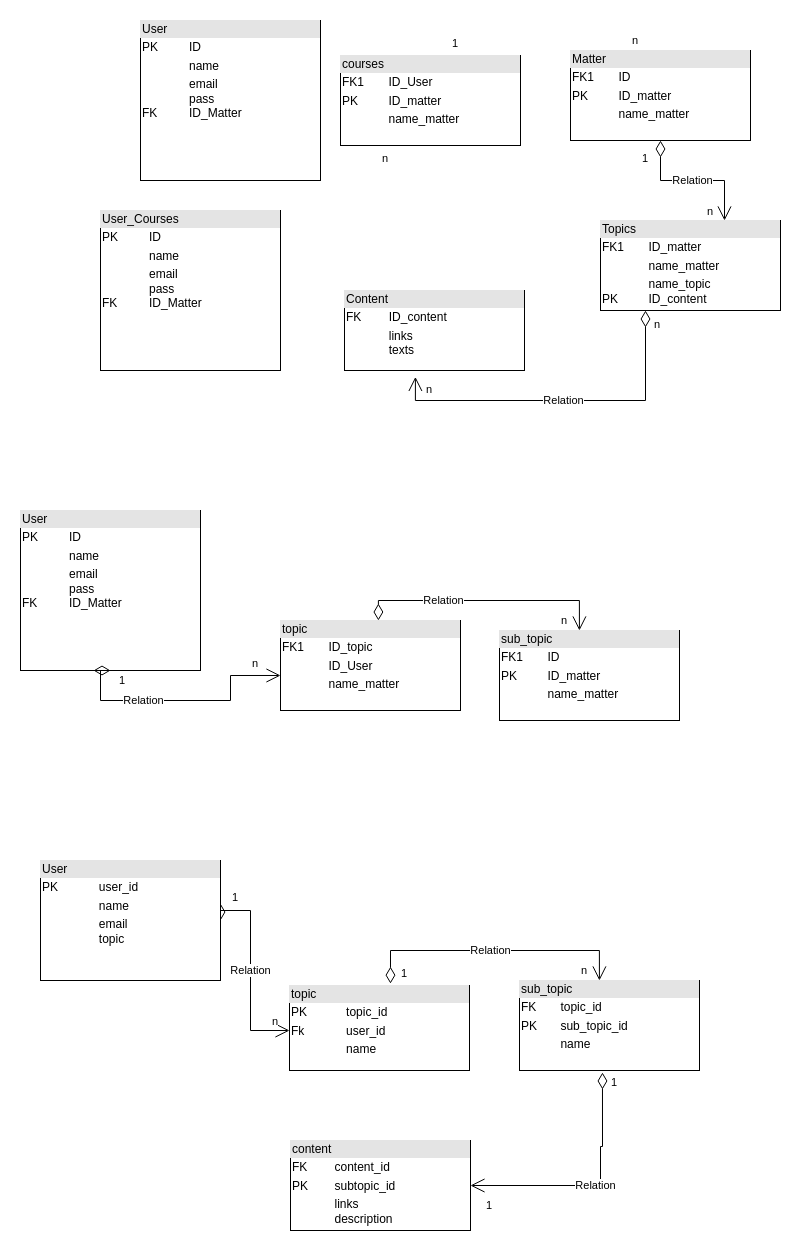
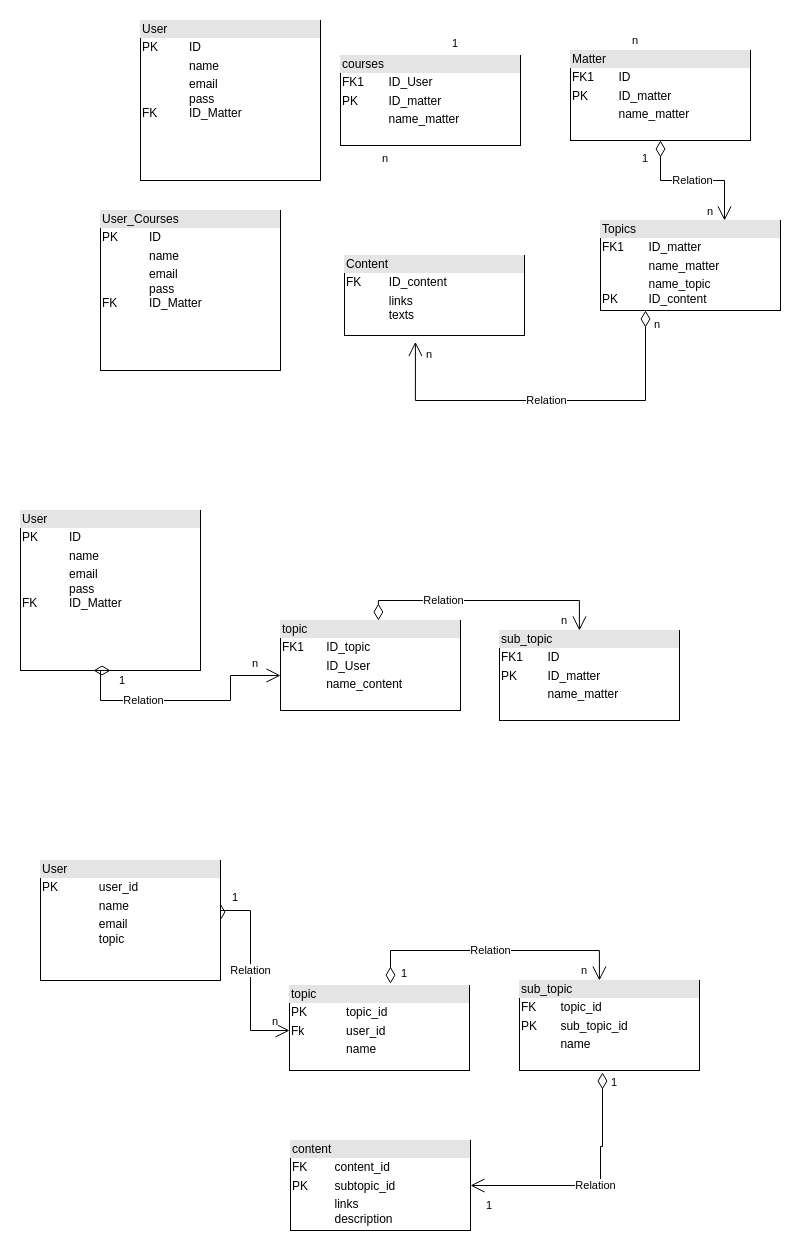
node "Content FK ID_content links texts": moved (435, 331) -> (435, 296)
node "topic FK1 ID_topic ID_User name_matter": label "topic FK1 ID_topic ID_User name_matter" -> "topic FK1 ID_topic ID_User name_content"
